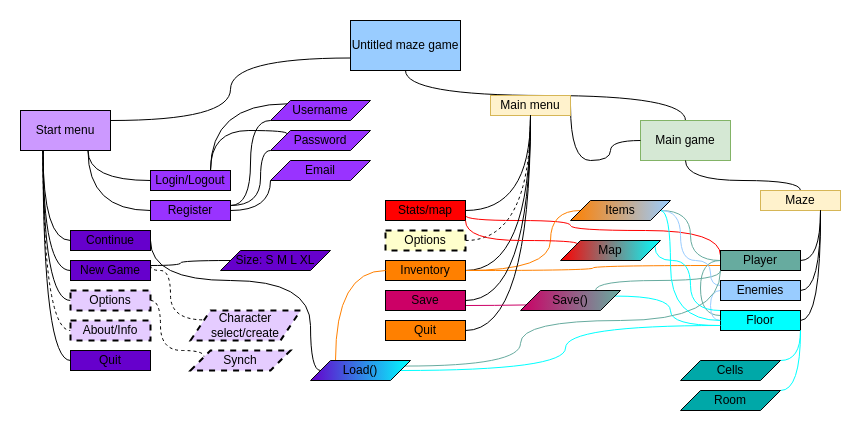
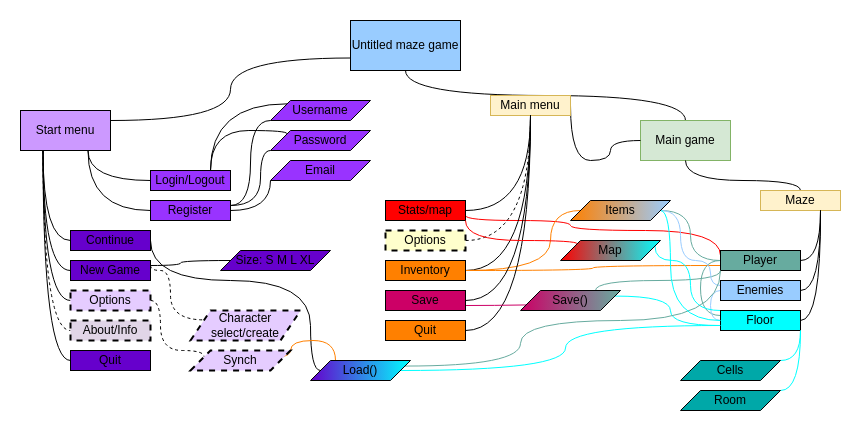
edge "Inventory" -- "Load()": now "Synch" -- "Load()"
node "About/Info": fillcolor #e5ccff -> #e1d5e7
